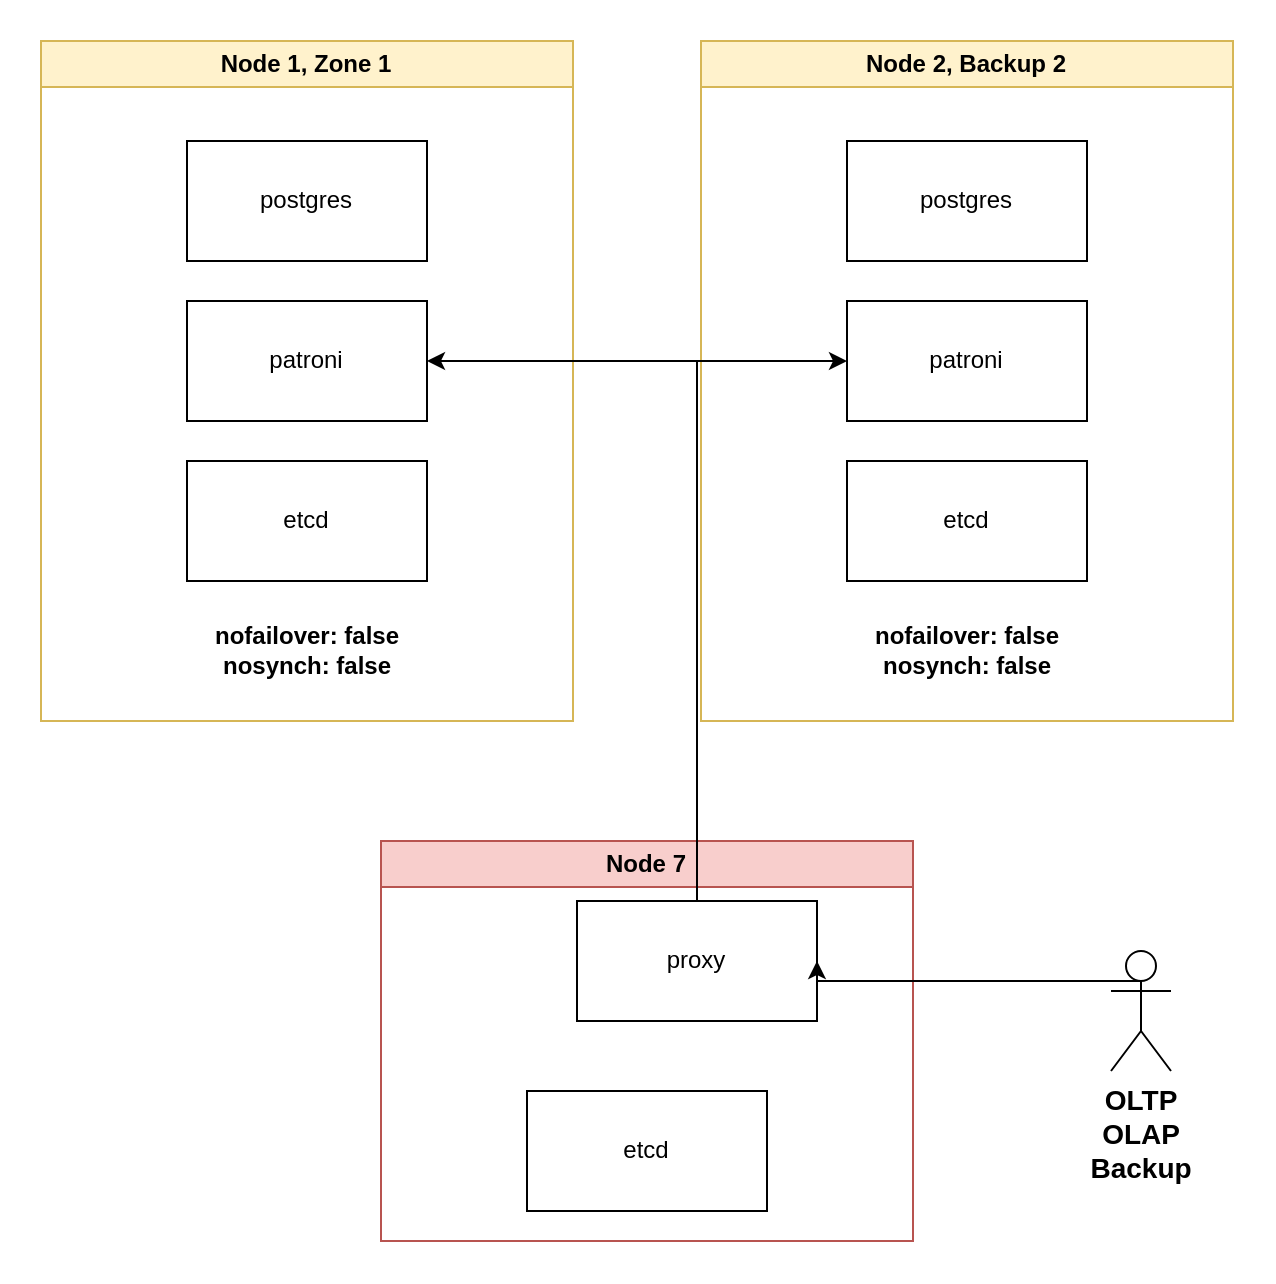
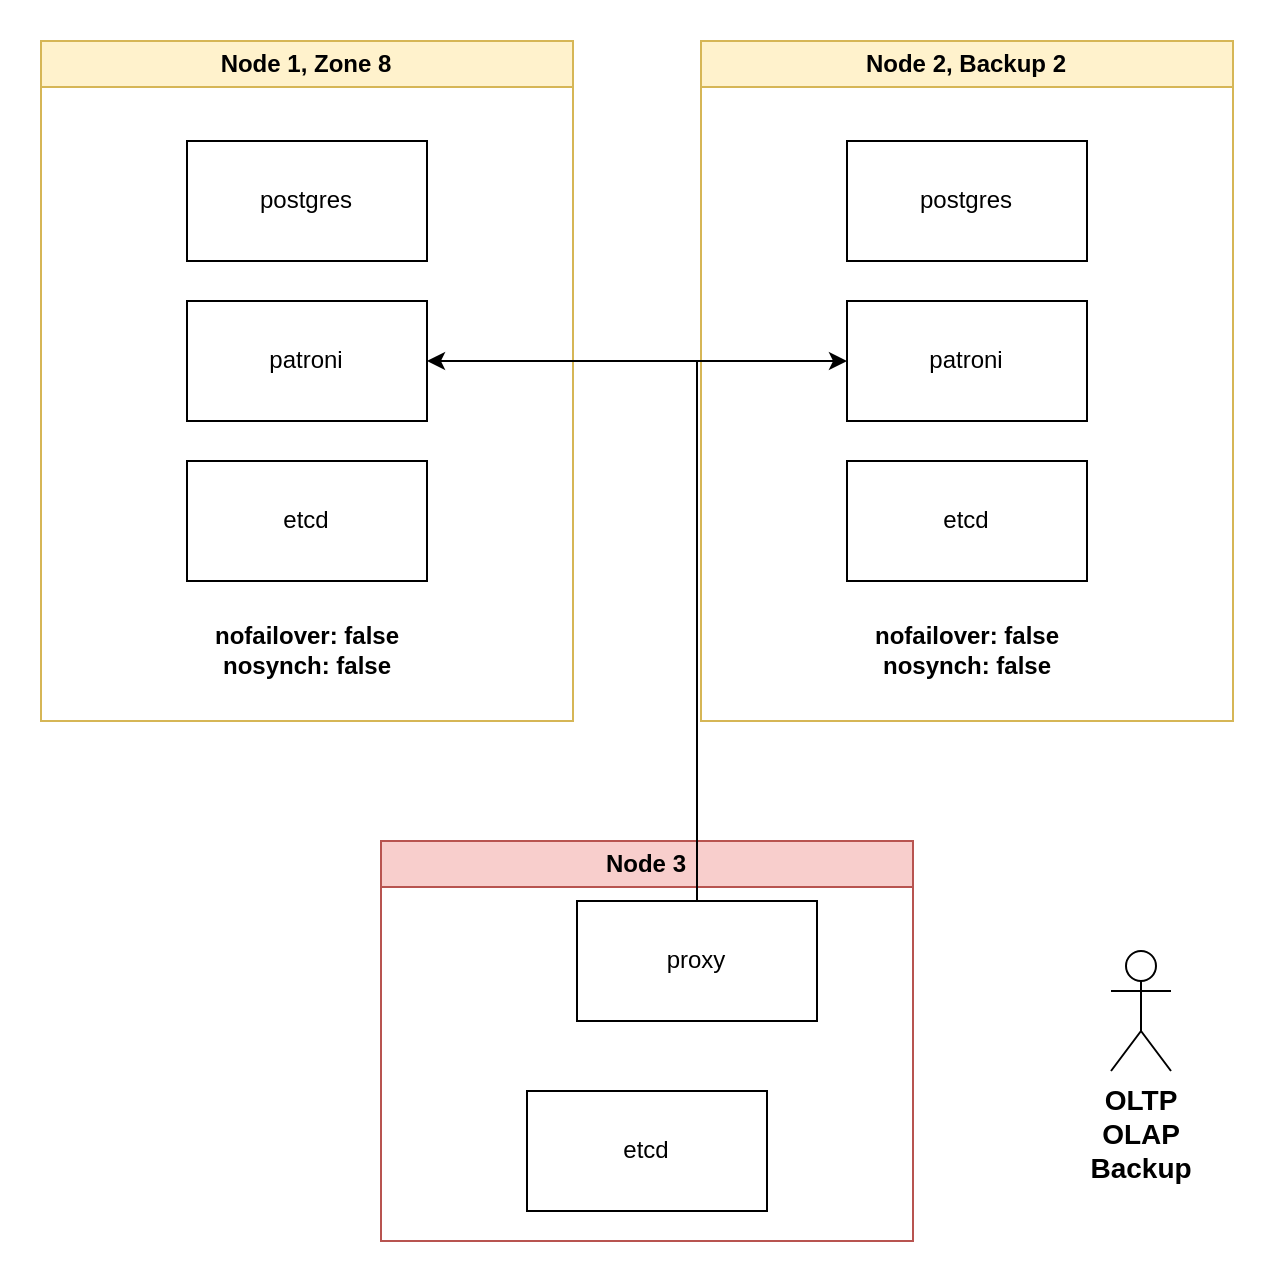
node "Node 1, Zone 1": label "Node 1, Zone 1" -> "Node 1, Zone 8"
node "Node 7": label "Node 7" -> "Node 3"
edge "OLTP OLAP Backup" -> "proxy": removed
